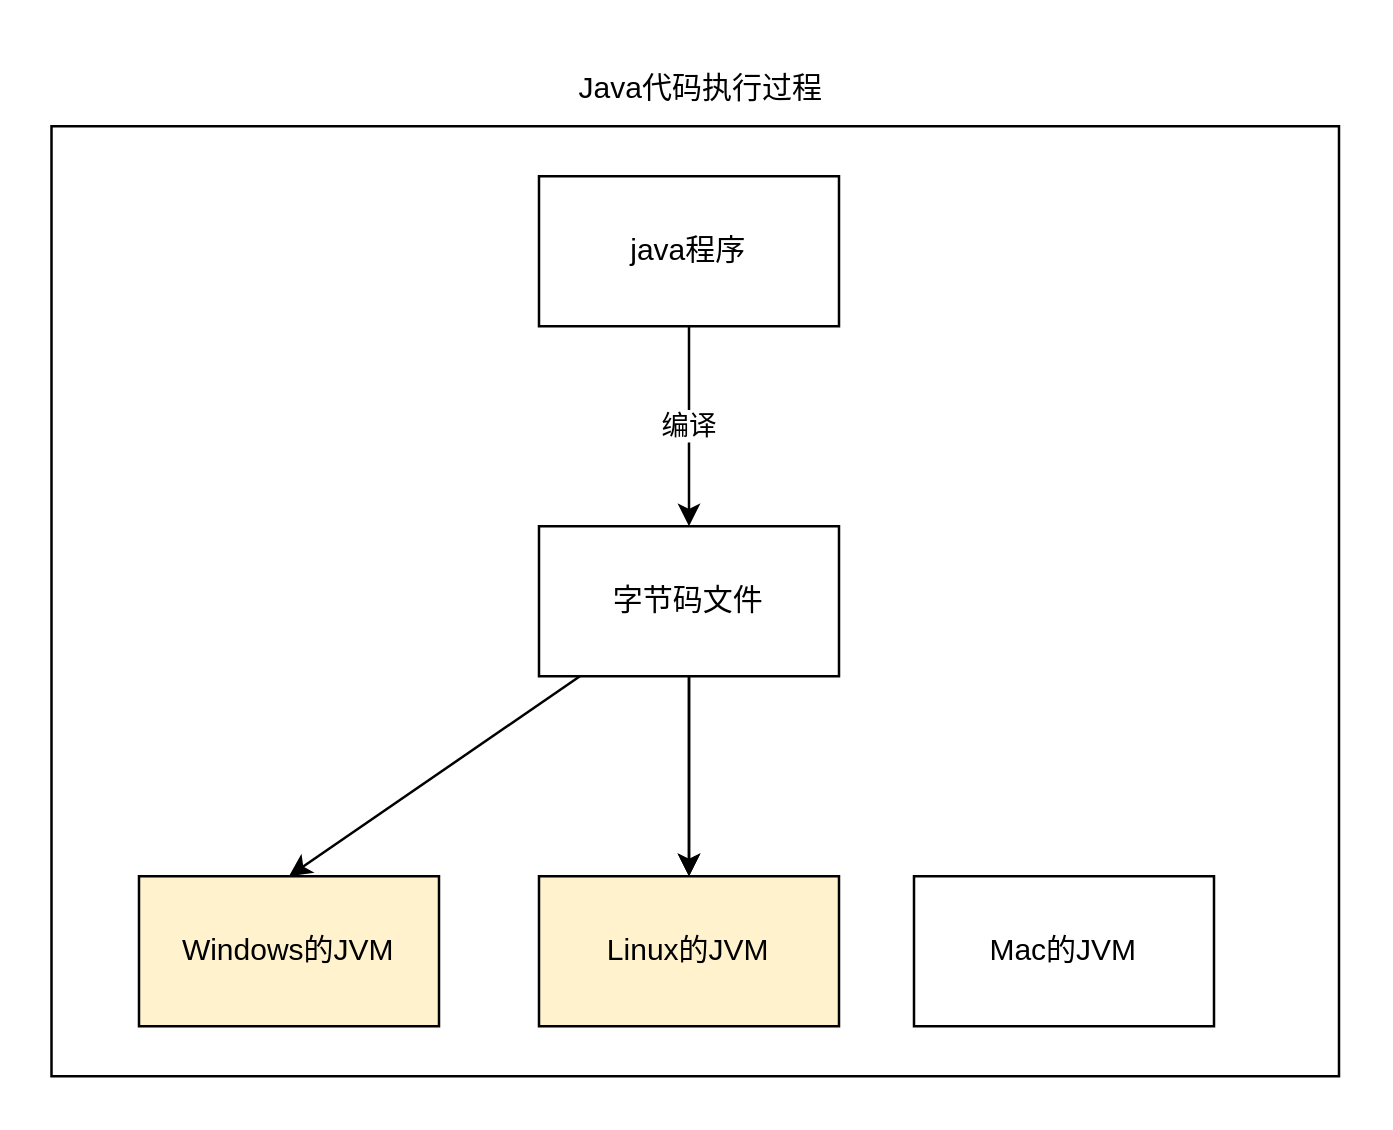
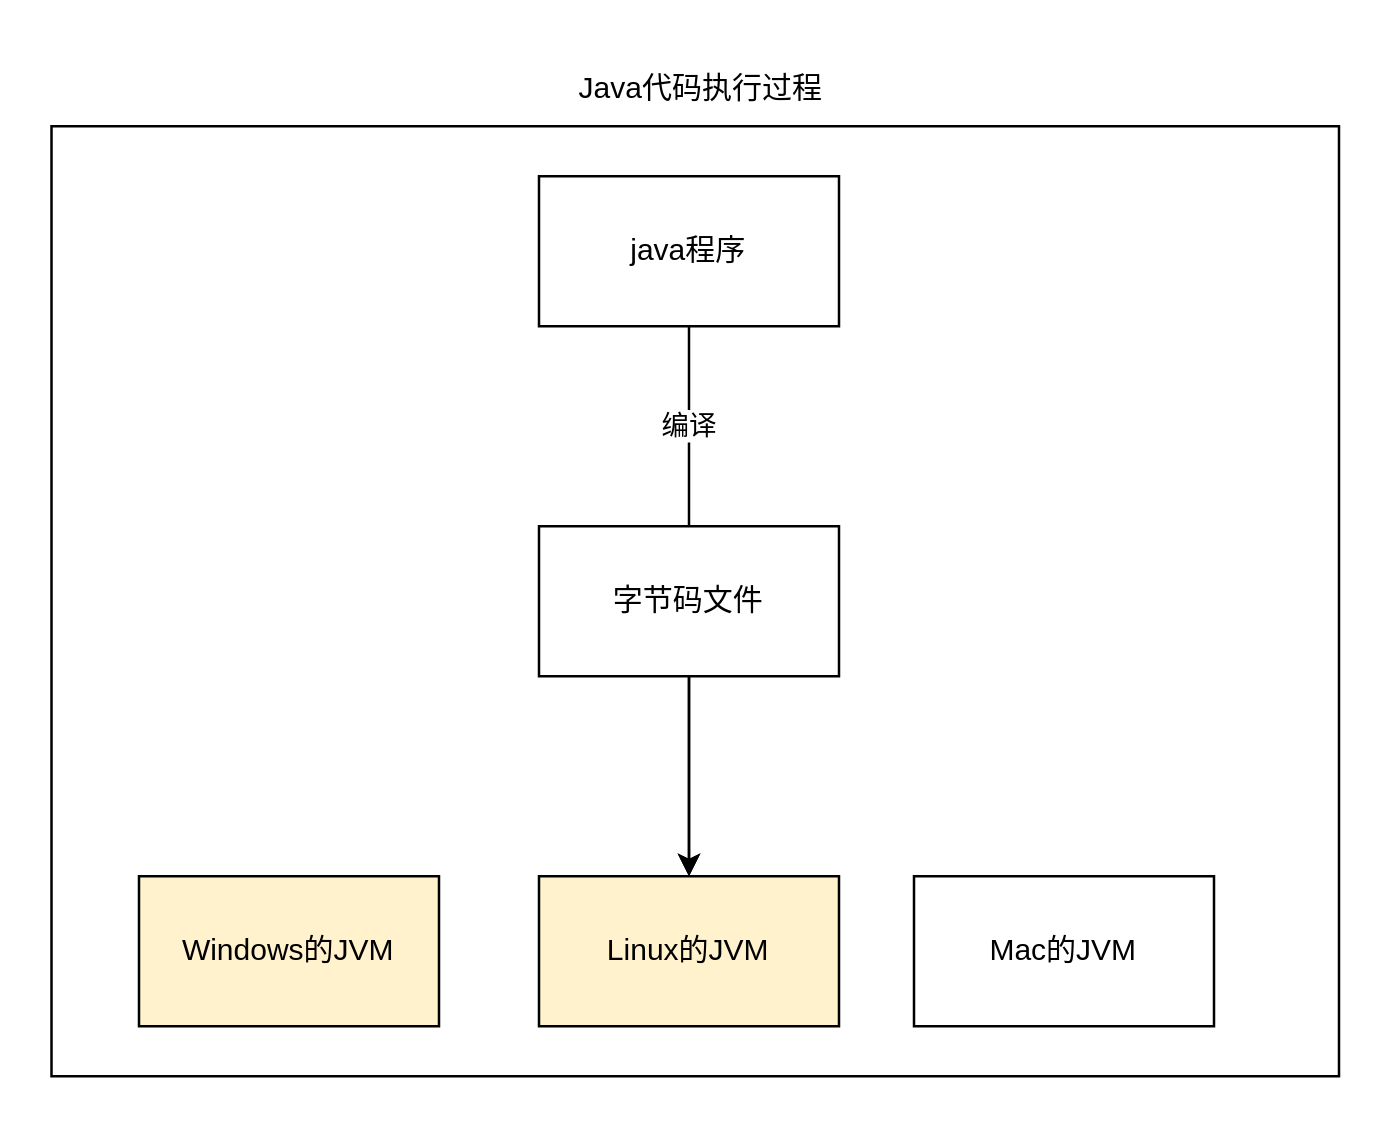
edge "java程序" -> "字节码文件": arrowhead classic -> none
edge "字节码文件" -> "Windows的JVM": removed
